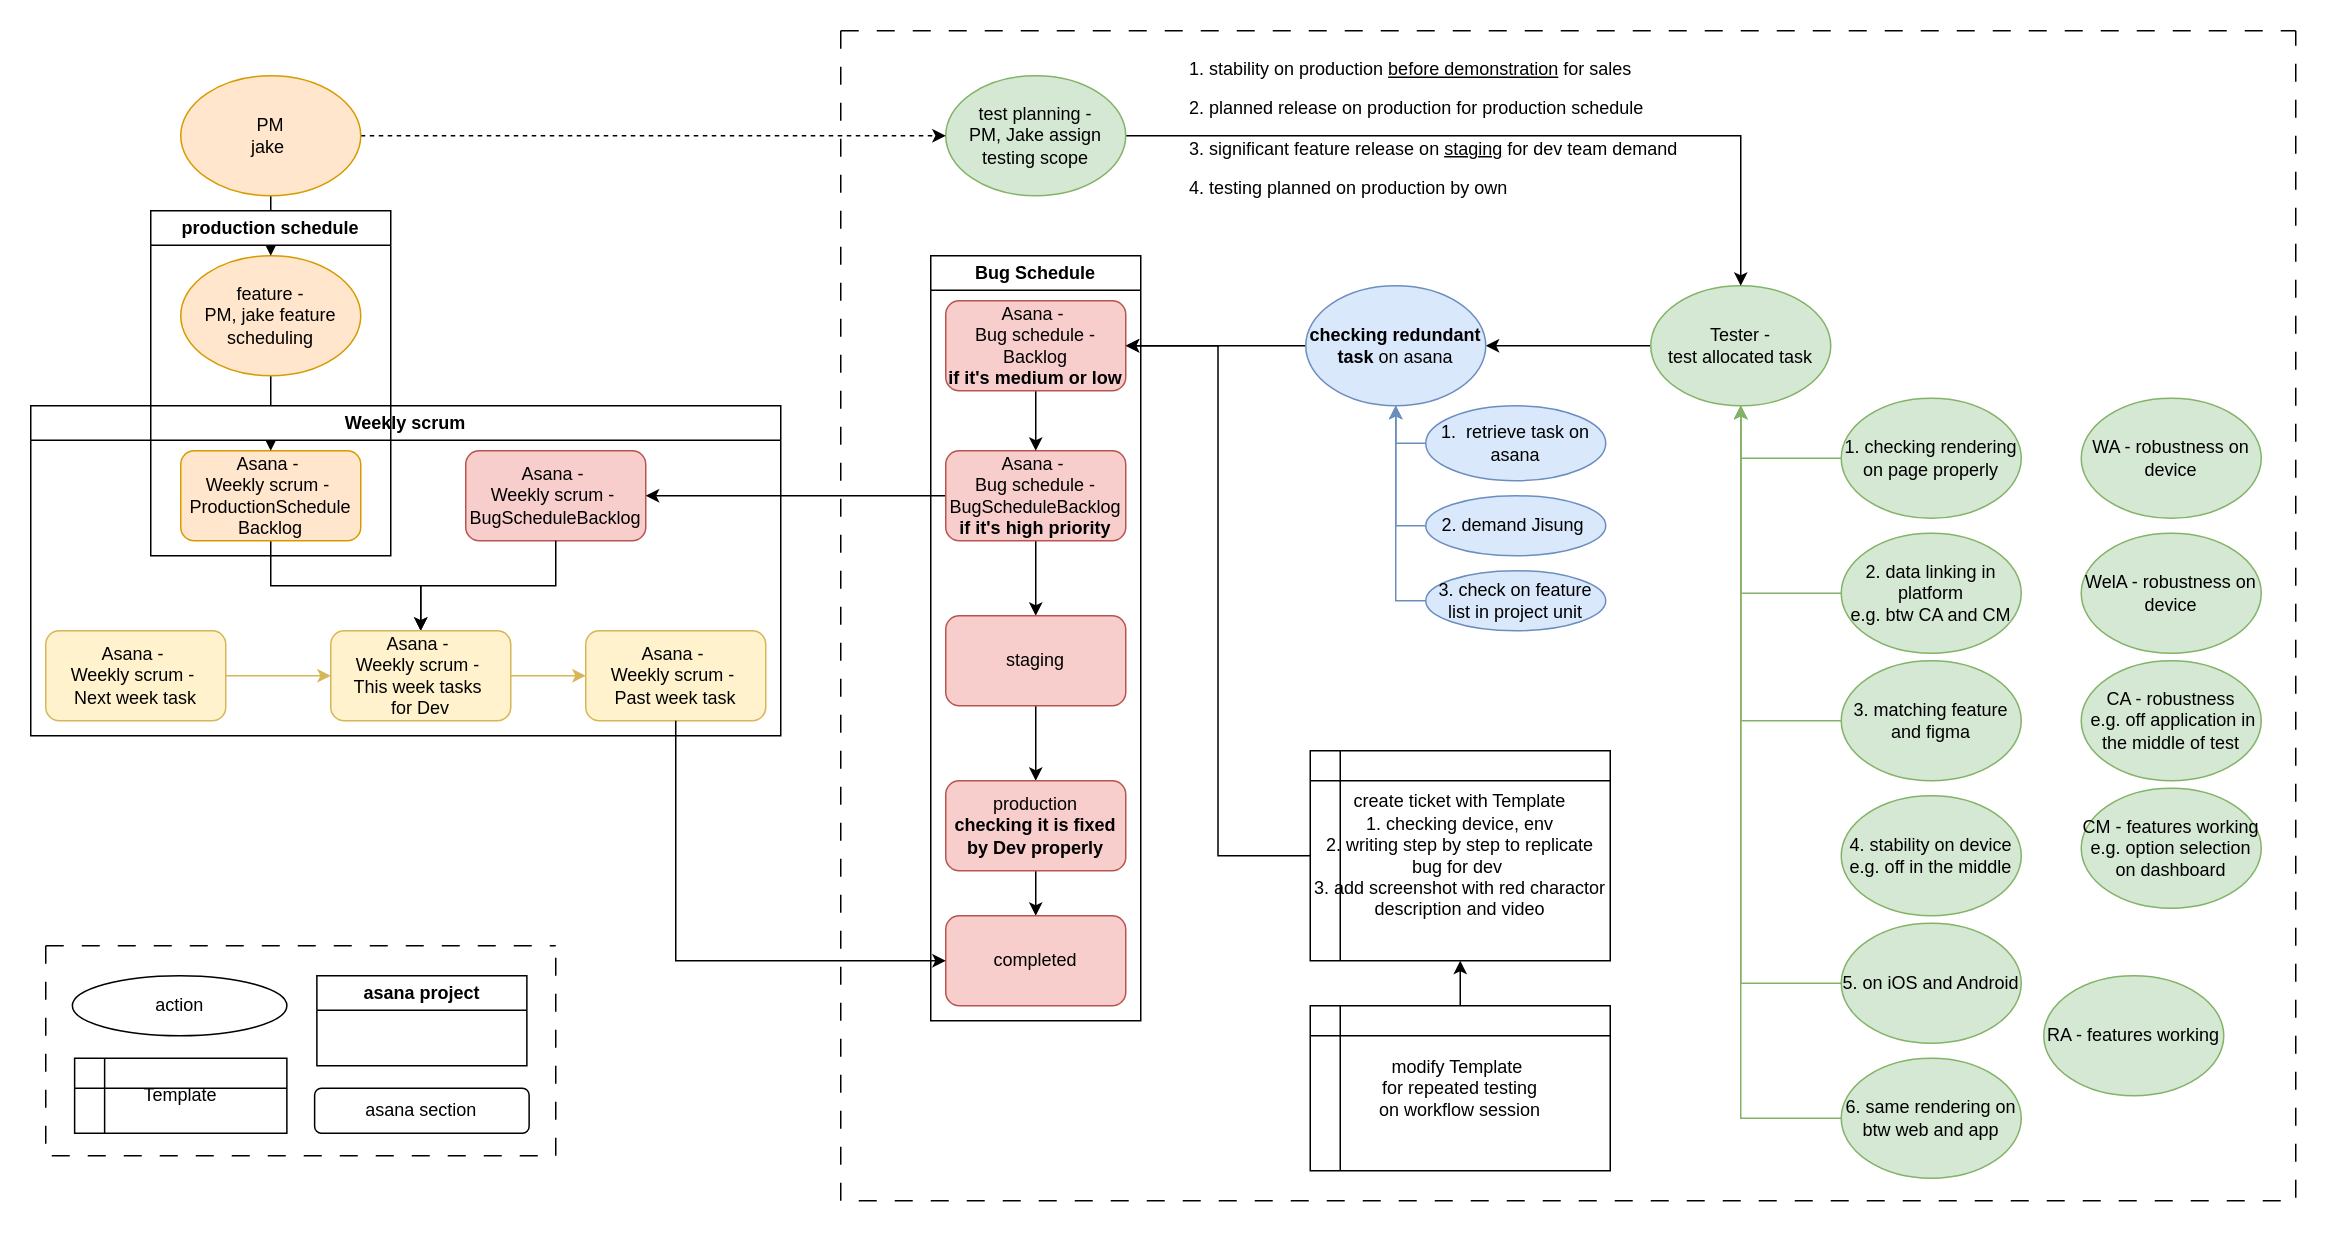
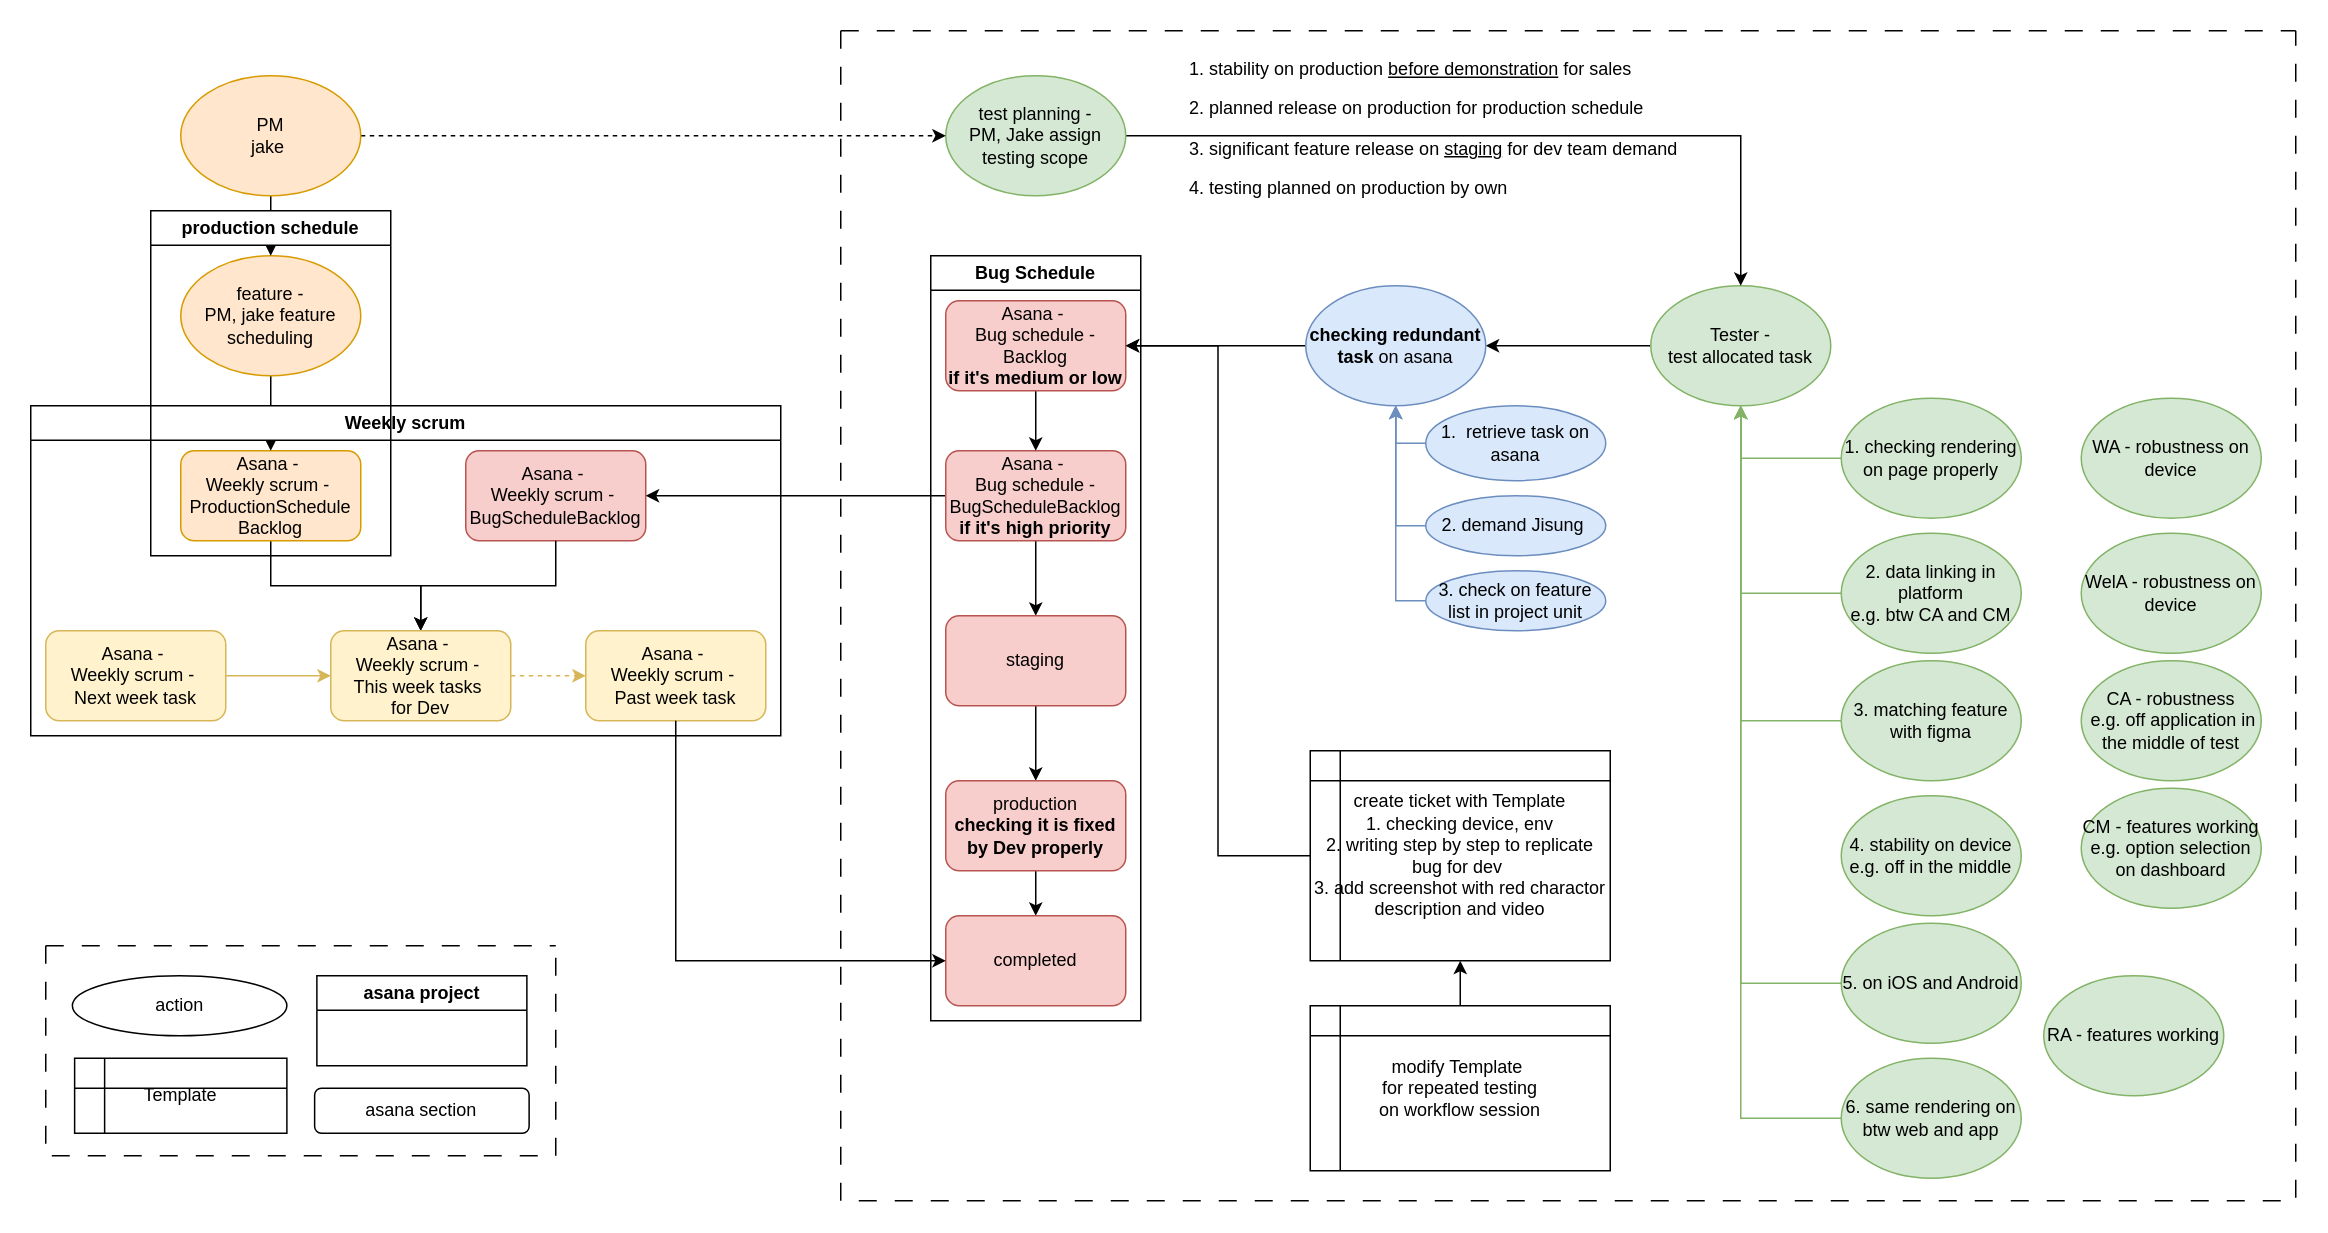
edge "Asana - Weekly scrum - This week tasks for Dev" -> "Asana - Weekly scrum - Past week task": style solid -> dashed
node "3. matching feature and figma": label "3. matching feature and figma" -> "3. matching feature with figma"
